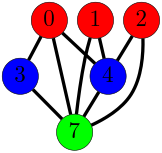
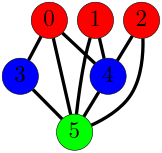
node "7": label "7" -> "5"
